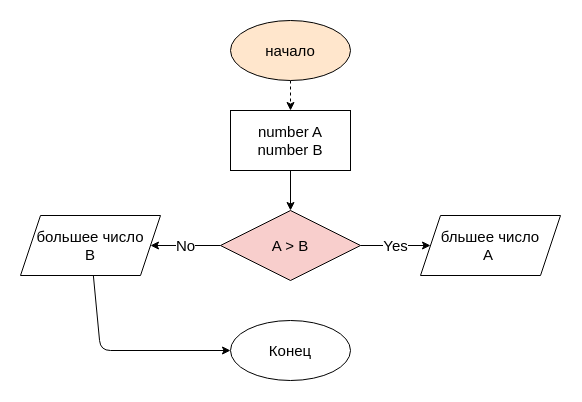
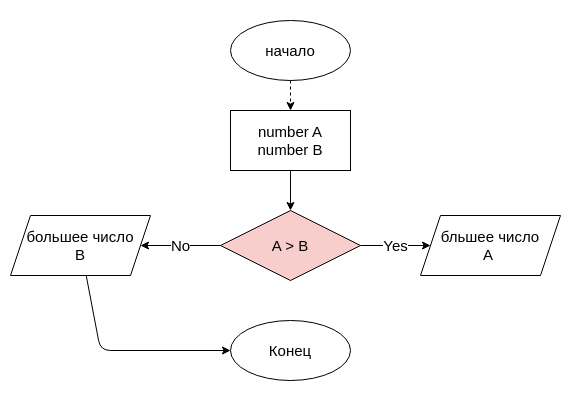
node "начало": fillcolor #ffe6cc -> #ffffff
node "большее число B": moved (91, 246) -> (81, 246)
